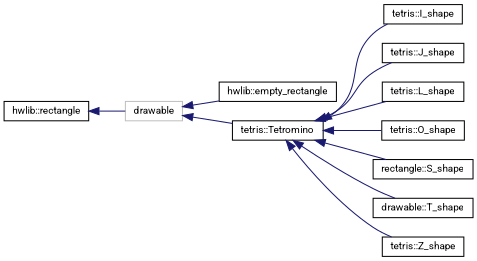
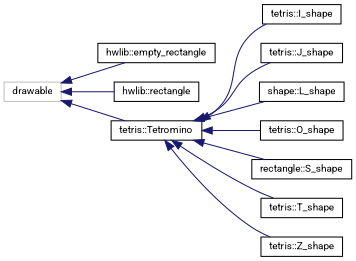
node "tetris::L_shape": label "tetris::L_shape" -> "shape::L_shape"
edge "drawable" -> "hwlib::rectangle": reversed
node "drawable::T_shape": label "drawable::T_shape" -> "tetris::T_shape"
